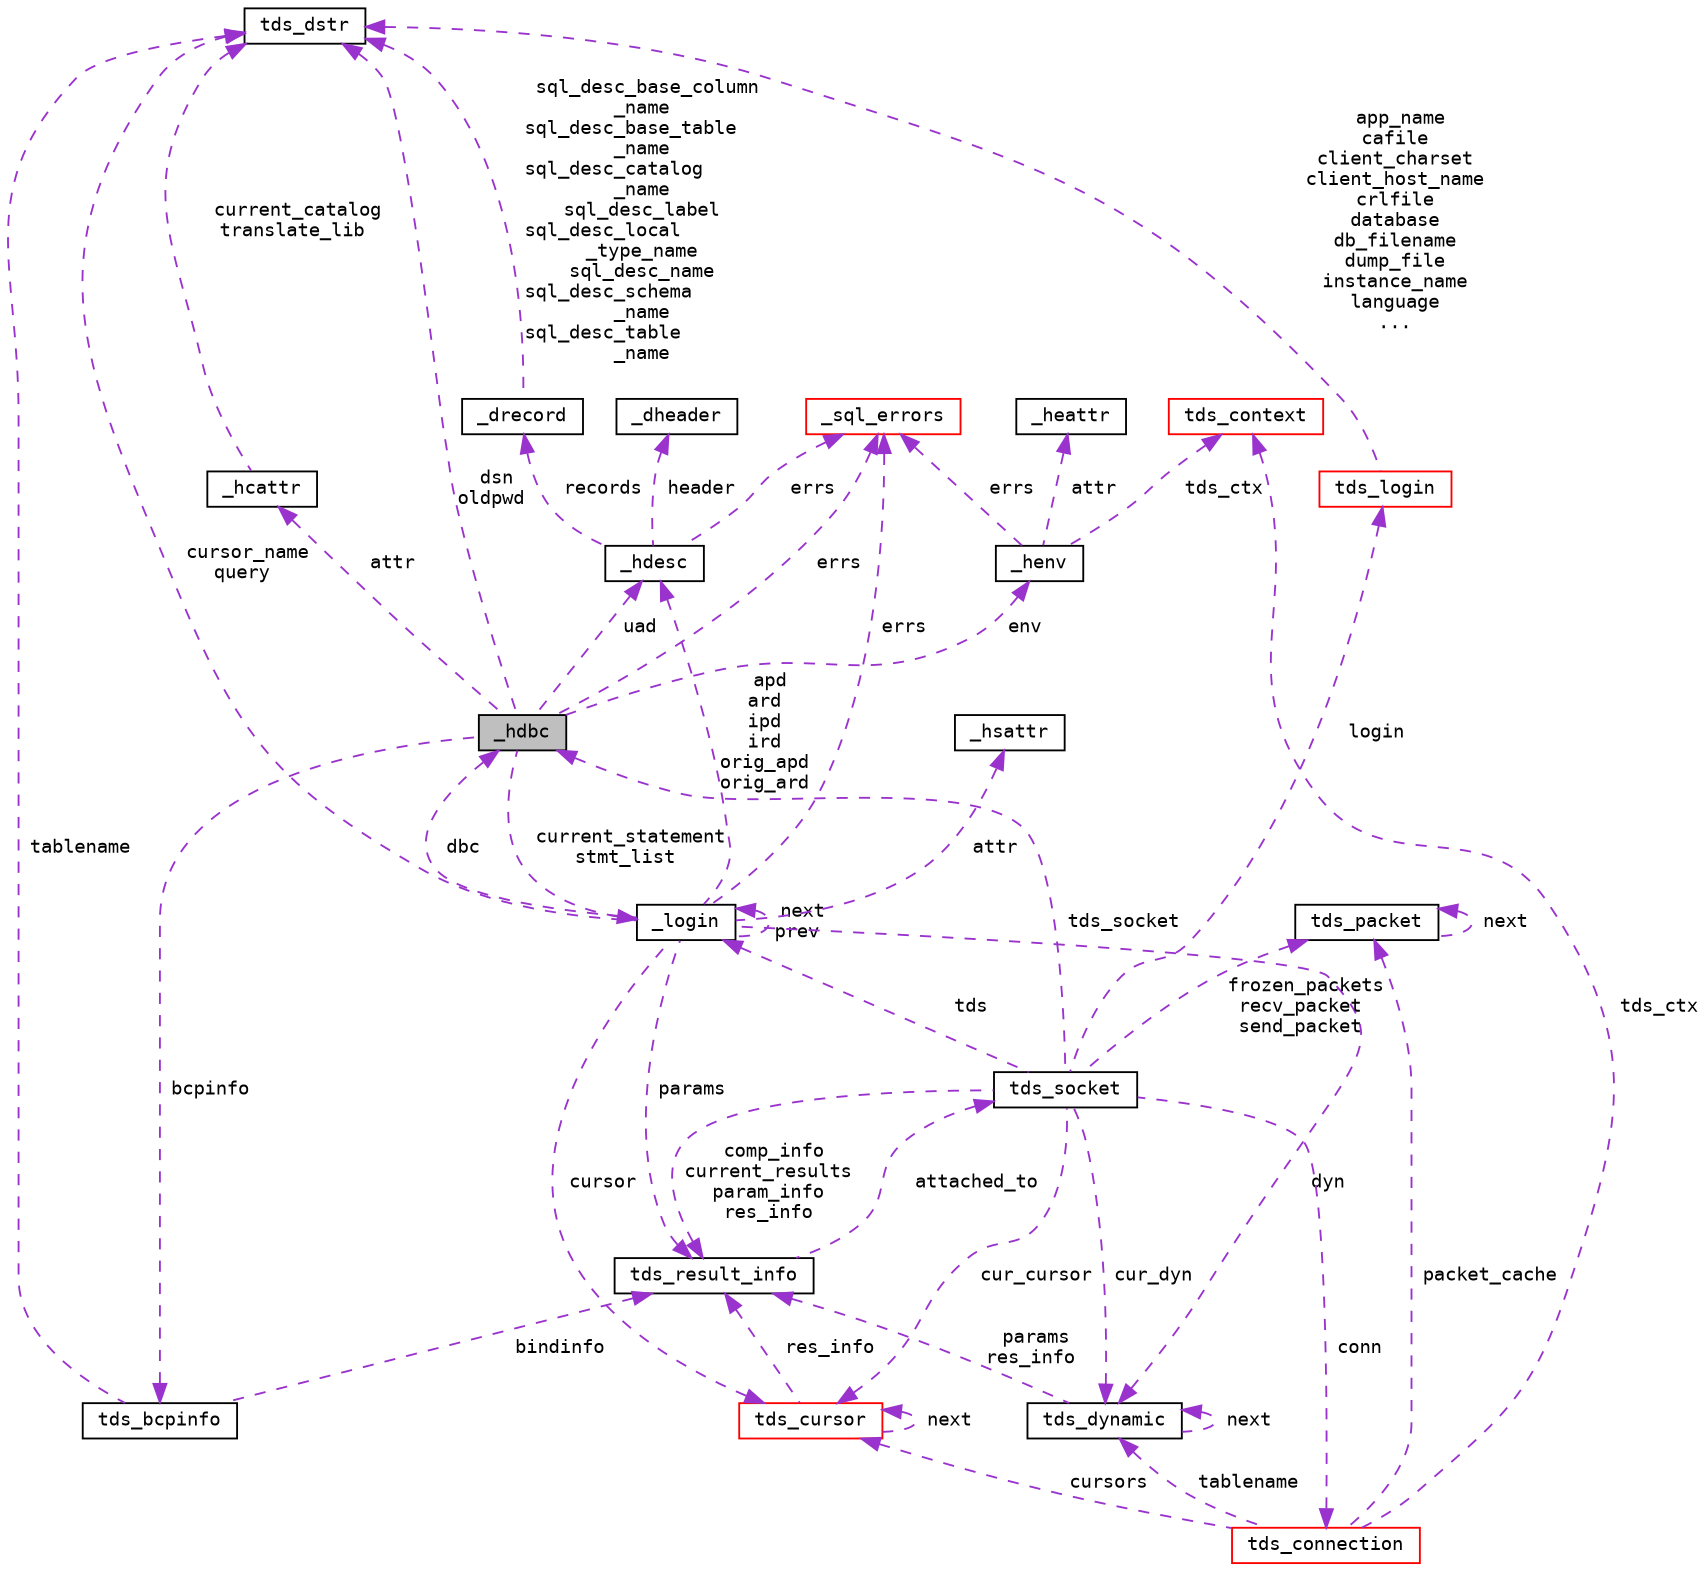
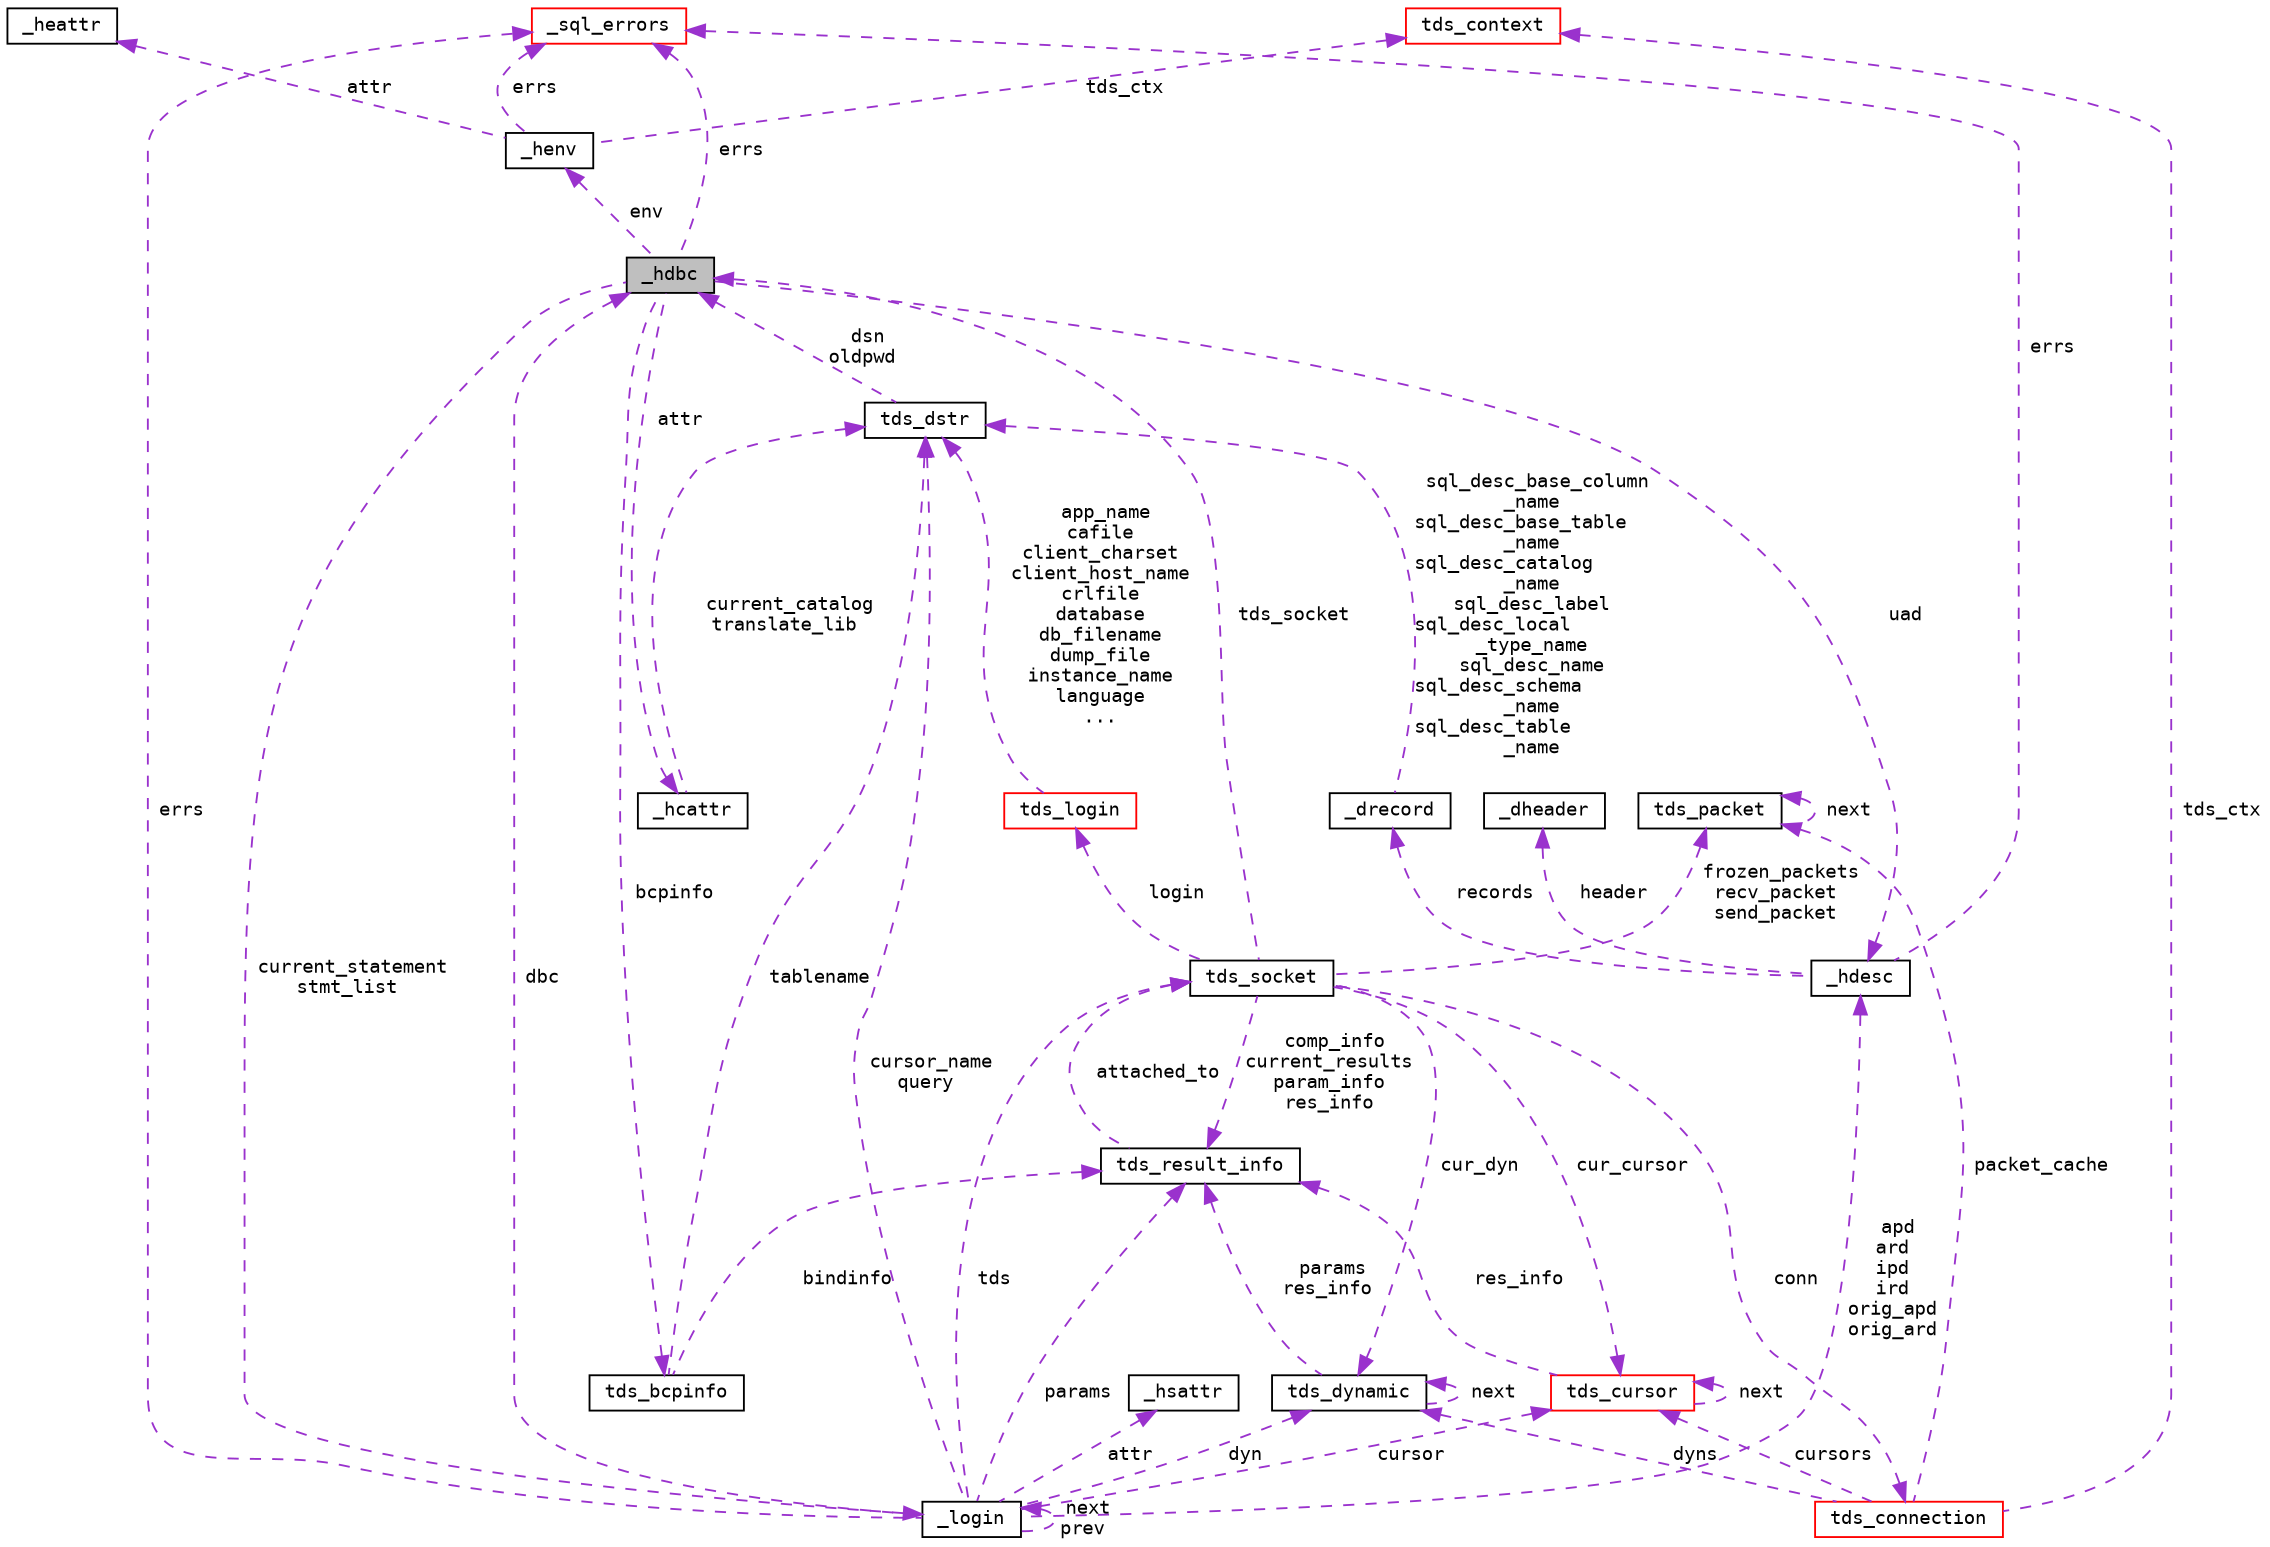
edge "_hdbc" -> "tds_dstr": reversed
edge "tds_socket" -> "_login": reversed
edge "tds_connection" -> "tds_dynamic": label " tablename" -> " dyns"
